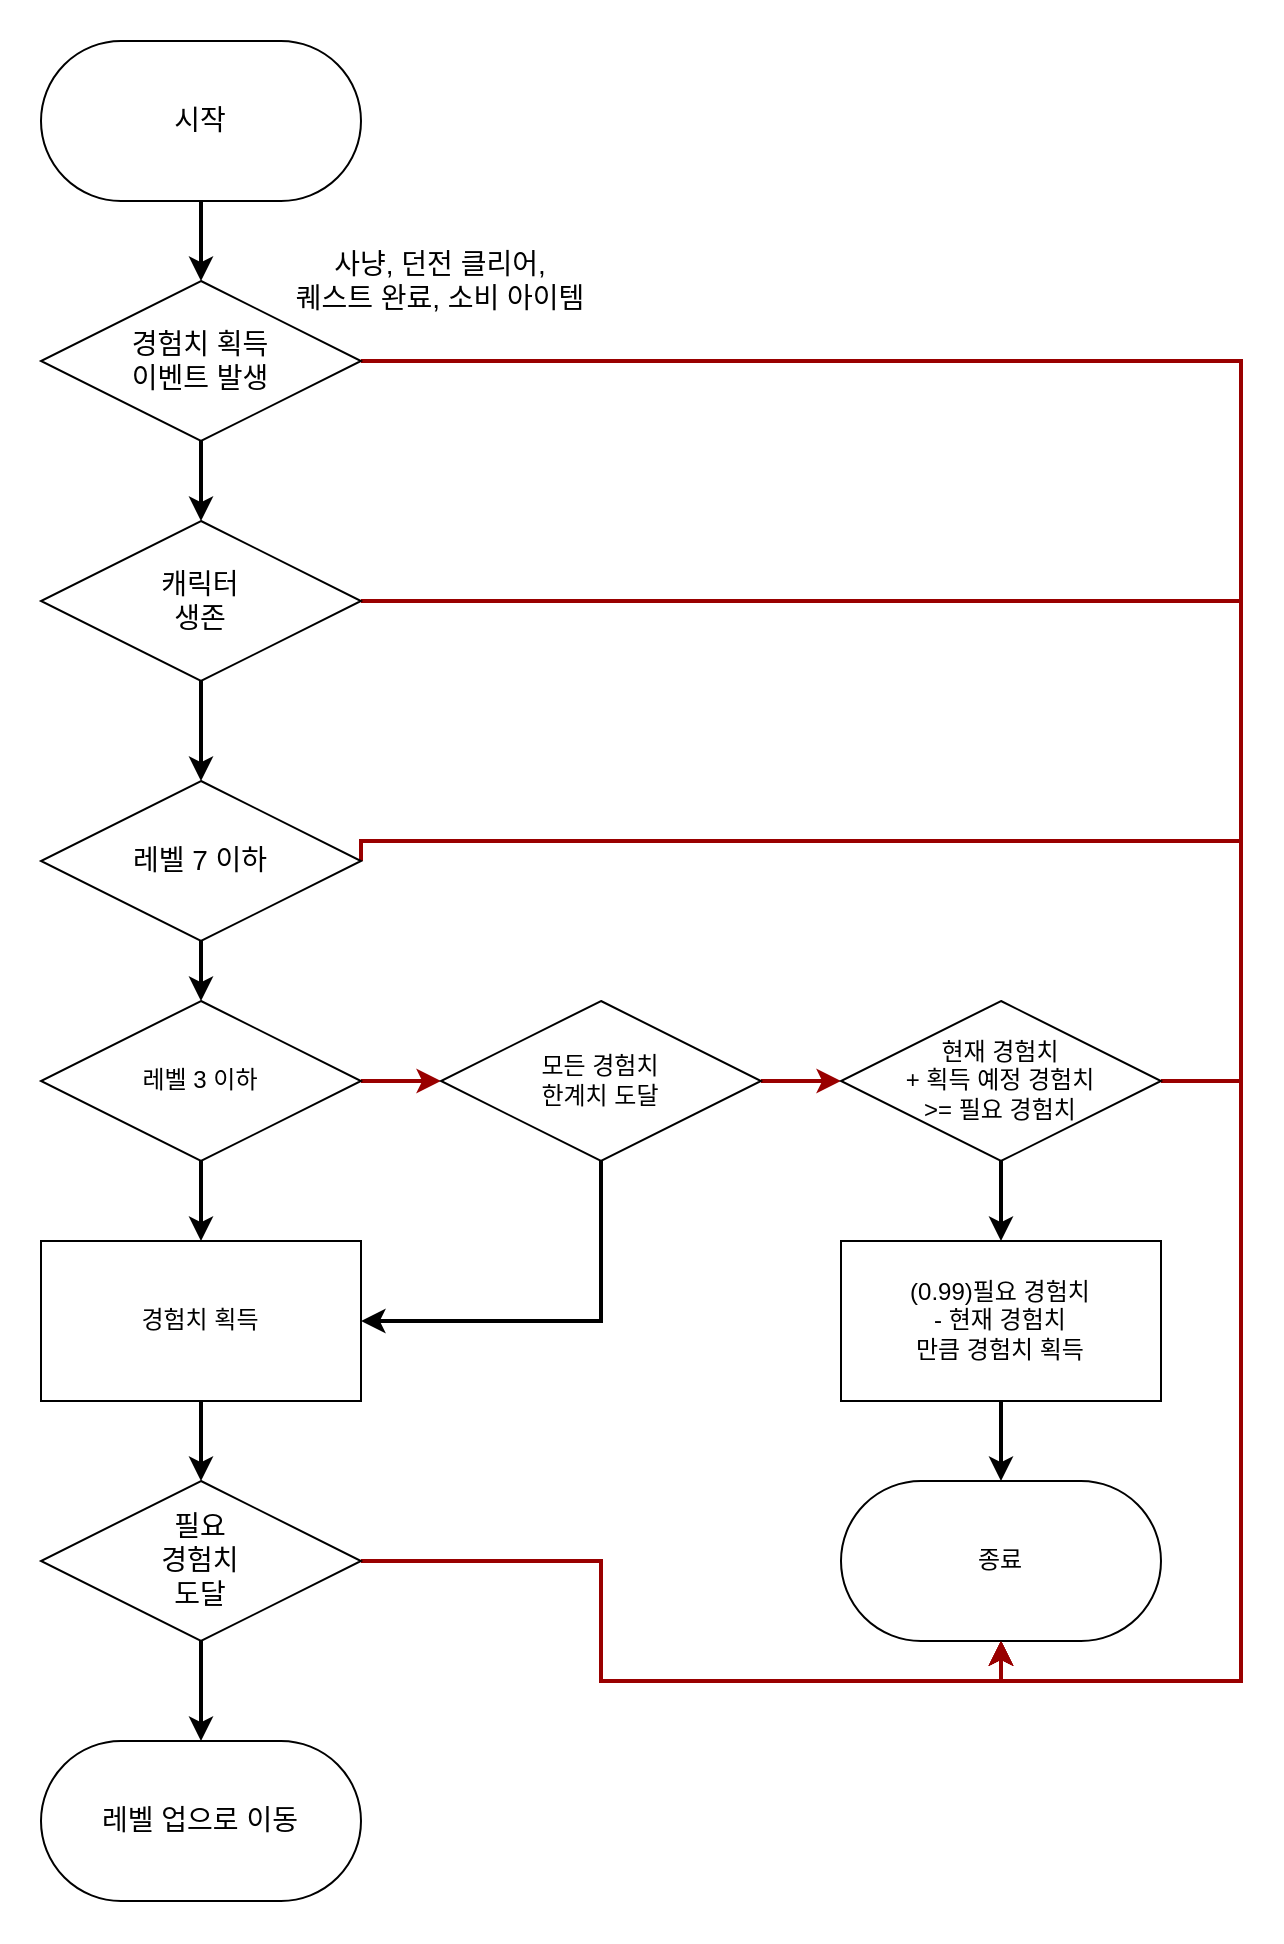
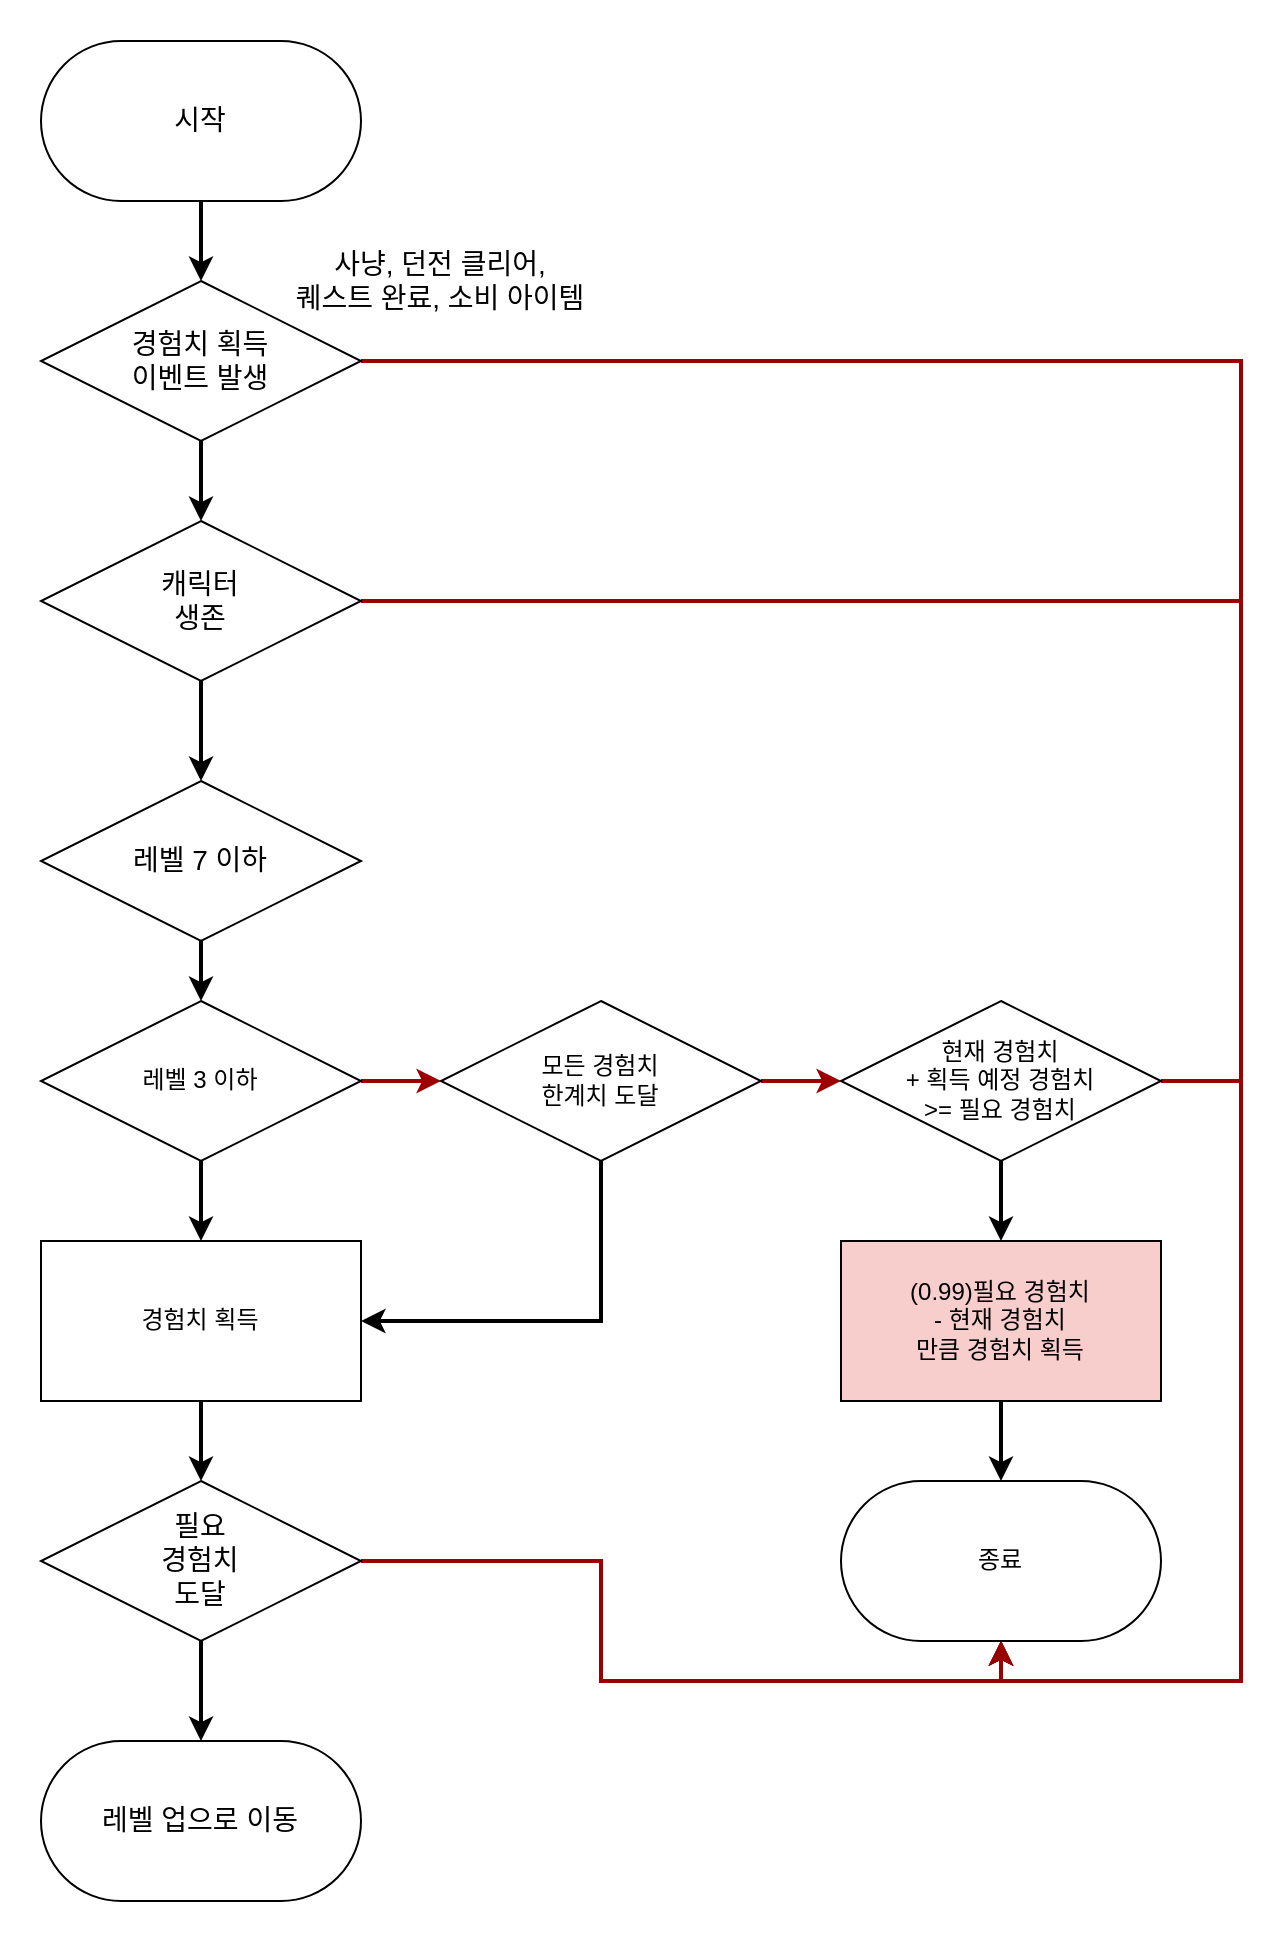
edge "레벨 7 이하" -> "종료": removed
node "(0.99)필요 경험치 - 현재 경험치 만큼 경험치 획득": fillcolor #ffffff -> #f8cecc
